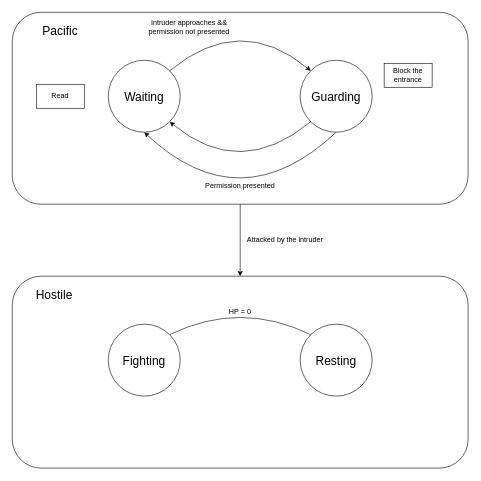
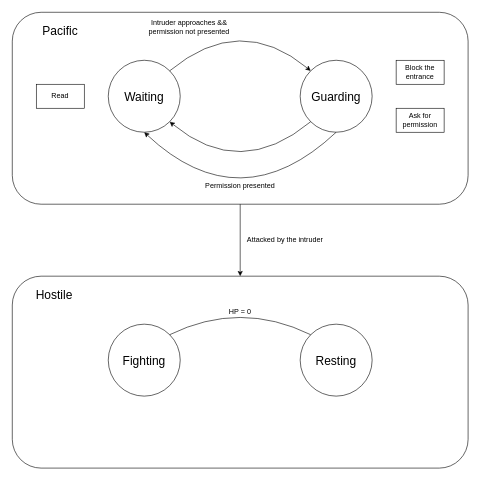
node "Block the entrance": moved (408, 75) -> (420, 72)
node "Ask for permission": added
